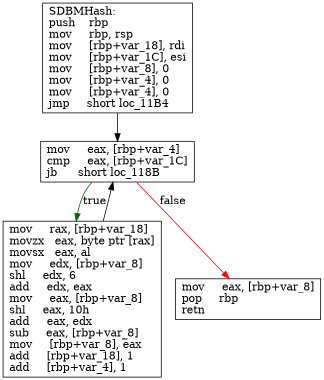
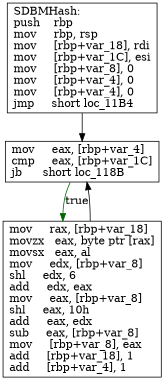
node "mov     eax, [rbp+var_8] pop     rbp retn": removed
